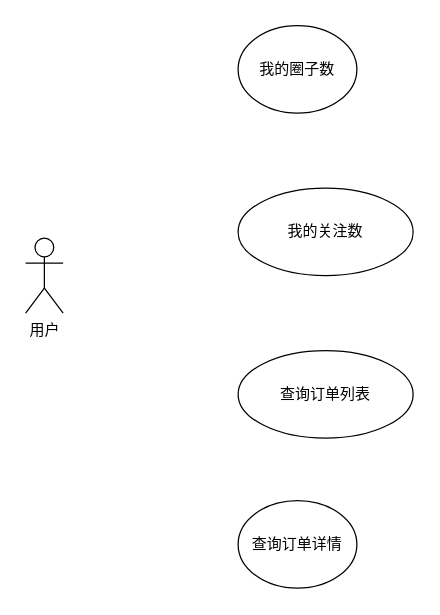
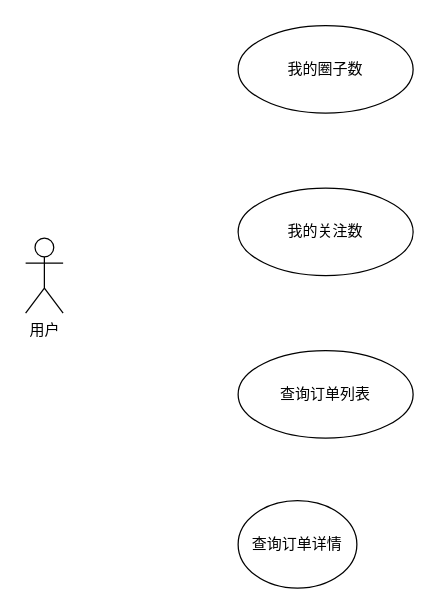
node "我的圈子数": size 119x88 -> 175x88
